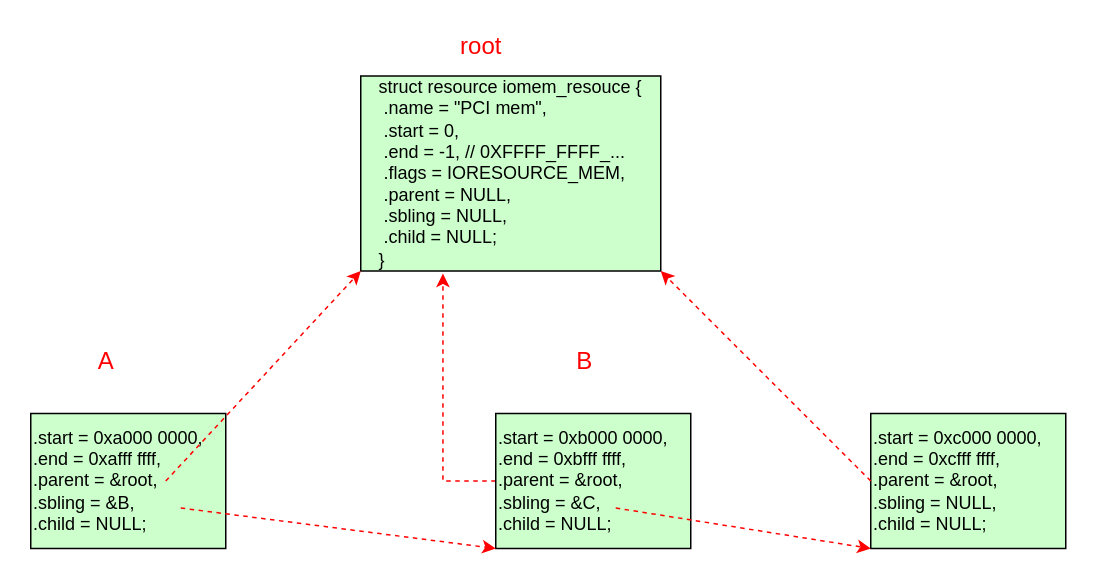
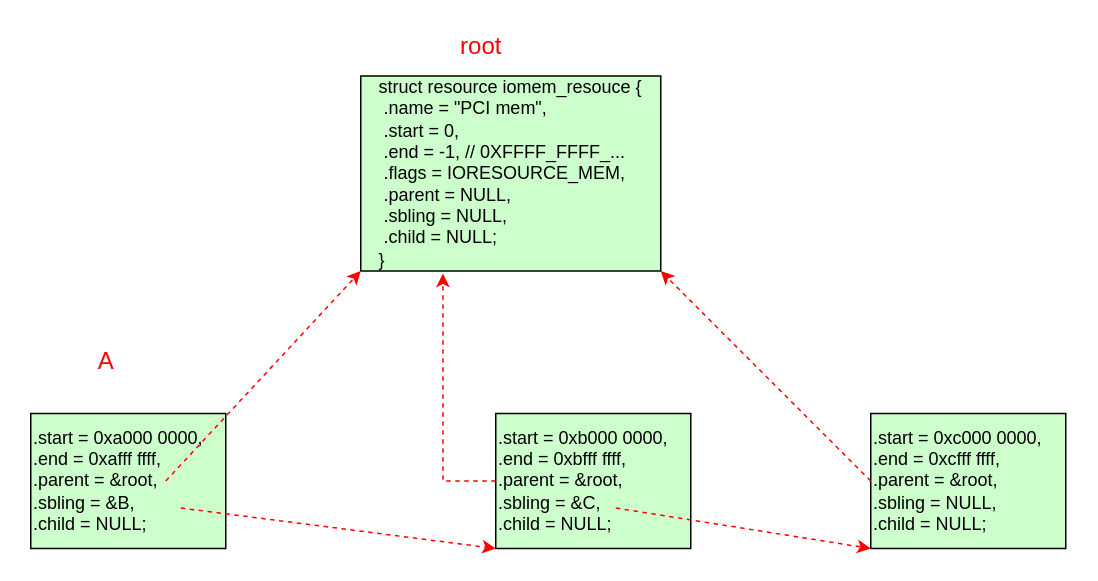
node "B": removed
